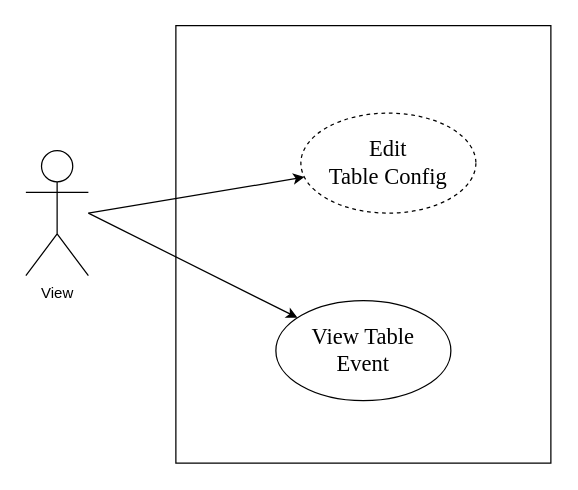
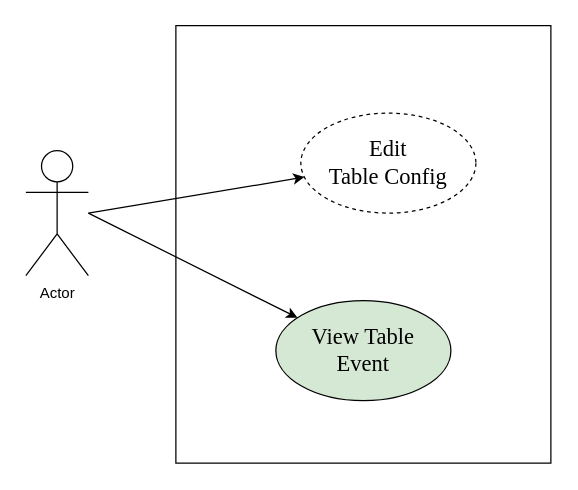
node "View": label "View" -> "Actor"
node "View TableEvent": fillcolor #ffffff -> #d5e8d4
